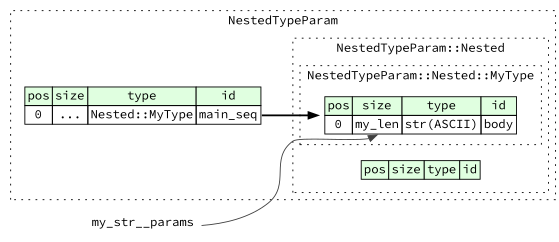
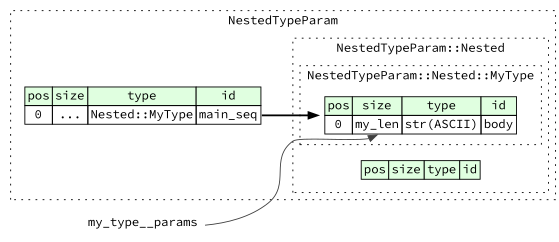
node "my_str__params": label "my_str__params" -> "my_type__params"
